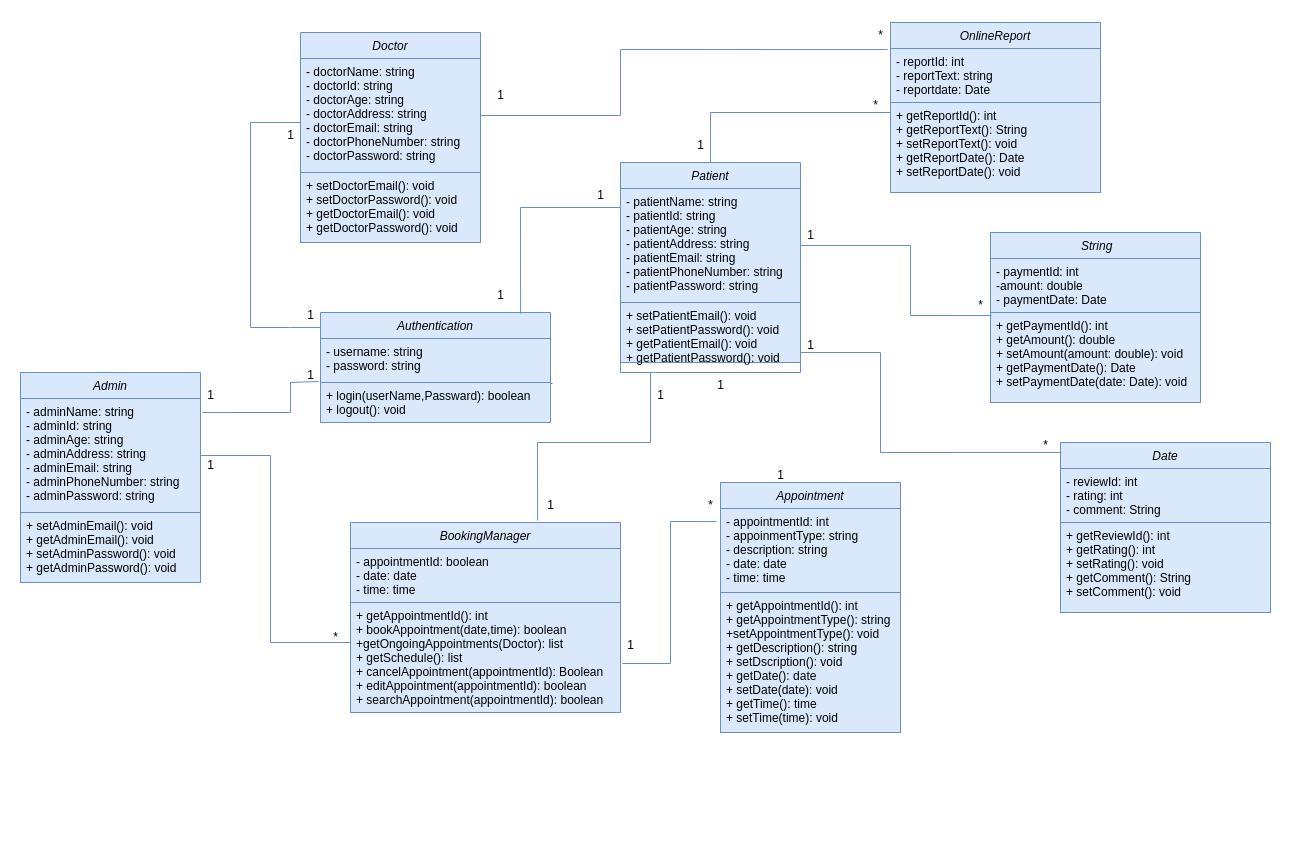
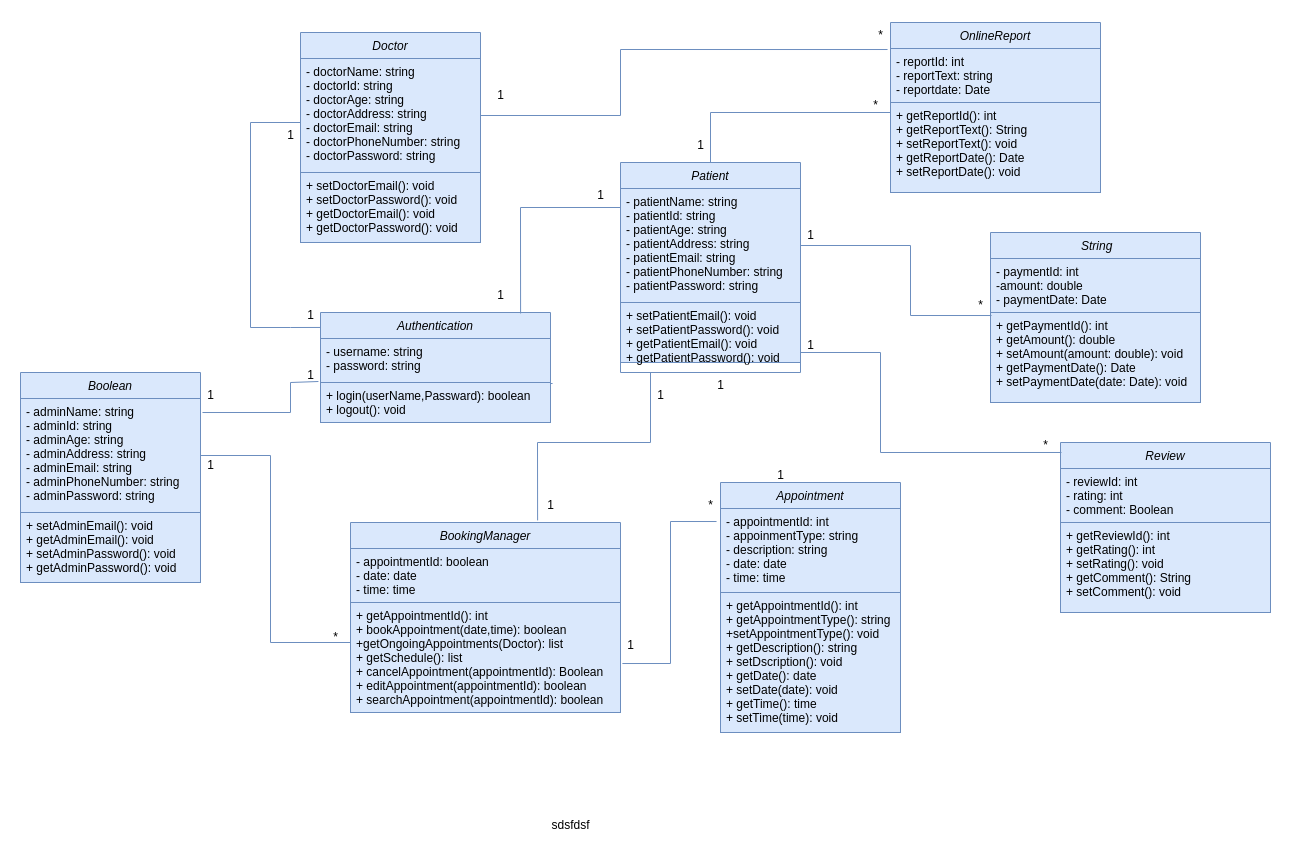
node "Admin": label "Admin" -> "Boolean"
node "Date": label "Date" -> "Review"
node "- reviewId: int - rating: int - comment: String": label "- reviewId: int - rating: int - comment: String" -> "- reviewId: int - rating: int - comment: Boolean"
node "sdsfdsf": added
